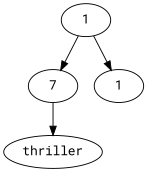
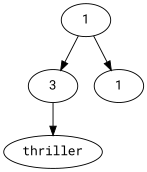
node "7": label "7" -> "3"
